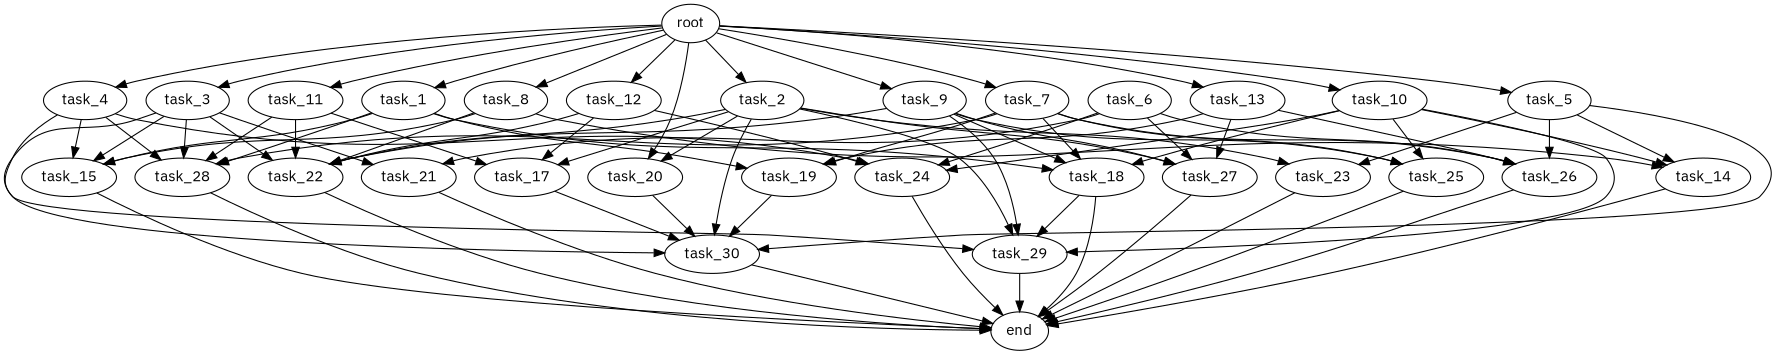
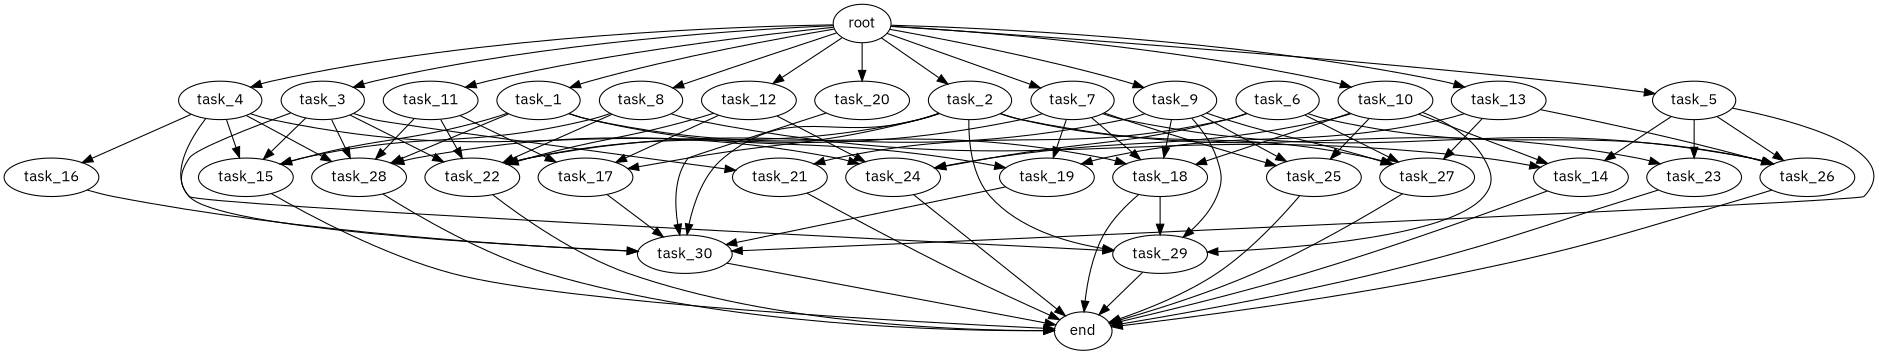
edge "task_2" -> "task_20": removed
node "task_16": added
